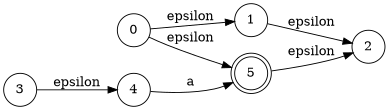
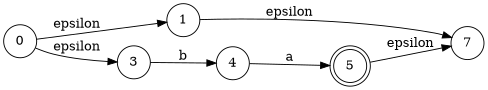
node "2": label "2" -> "7"
edge "0" -> "5": now "0" -> "3"
edge "3" -> "4": label "epsilon" -> "b"
